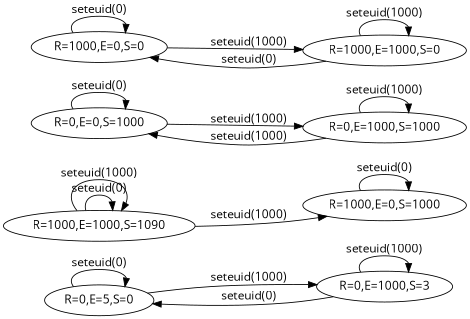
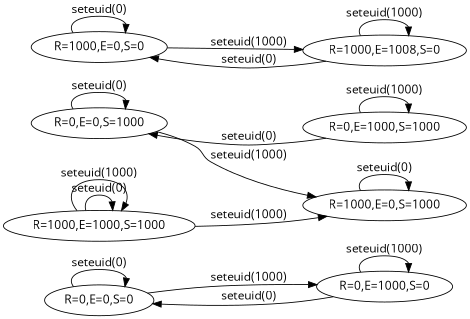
node "R=1000,E=1000,S=0": label "R=1000,E=1000,S=0" -> "R=1000,E=1008,S=0"
edge "R=0,E=0,S=1000" -> "R=0,E=1000,S=1000": now "R=0,E=0,S=1000" -> "R=1000,E=0,S=1000"
edge "R=0,E=1000,S=1000" -> "R=0,E=0,S=1000": label "seteuid(1000)" -> "seteuid(0)"
node "R=1000,E=1000,S=1090": label "R=1000,E=1000,S=1090" -> "R=1000,E=1000,S=1000"
node "R=0,E=1000,S=3": label "R=0,E=1000,S=3" -> "R=0,E=1000,S=0"
node "R=0,E=5,S=0": label "R=0,E=5,S=0" -> "R=0,E=0,S=0"
